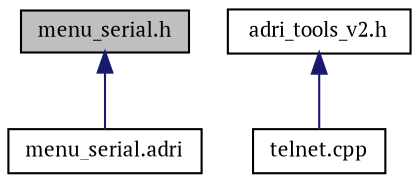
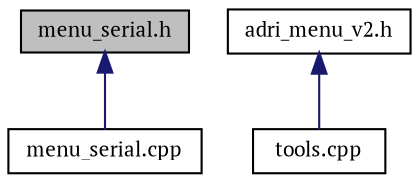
node "adri_tools_v2.h": label "adri_tools_v2.h" -> "adri_menu_v2.h"
node "menu_serial.adri": label "menu_serial.adri" -> "menu_serial.cpp"
node "telnet.cpp": label "telnet.cpp" -> "tools.cpp"
